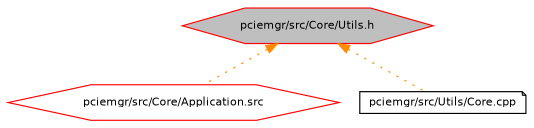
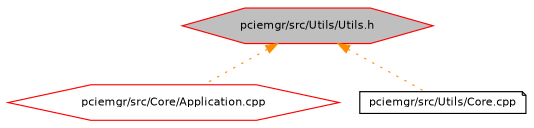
node "pciemgr/src/Core/Utils.h": label "pciemgr/src/Core/Utils.h" -> "pciemgr/src/Utils/Utils.h"
node "pciemgr/src/Core/Application.src": label "pciemgr/src/Core/Application.src" -> "pciemgr/src/Core/Application.cpp"
